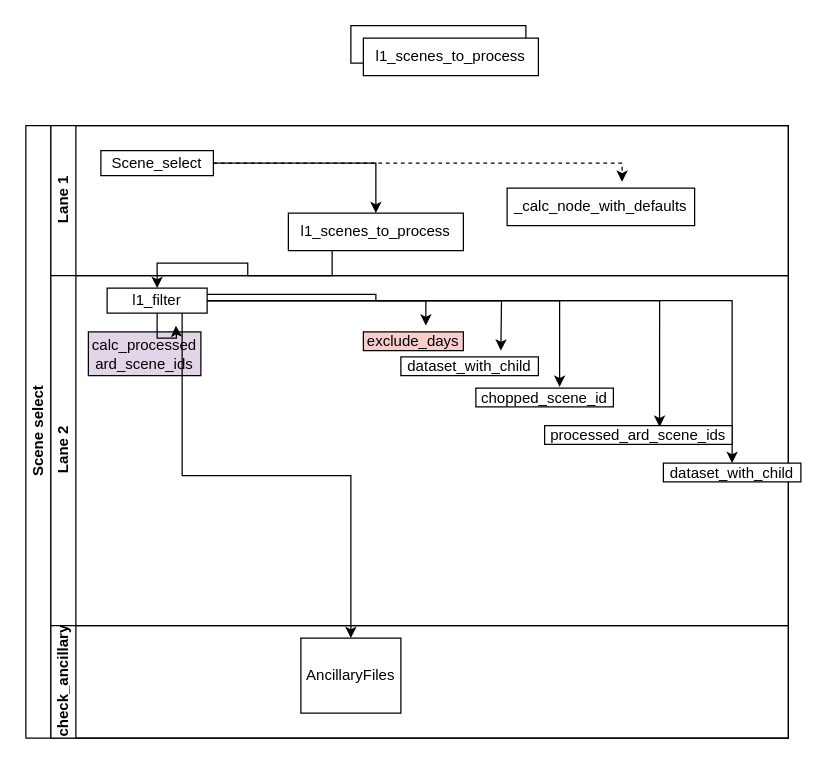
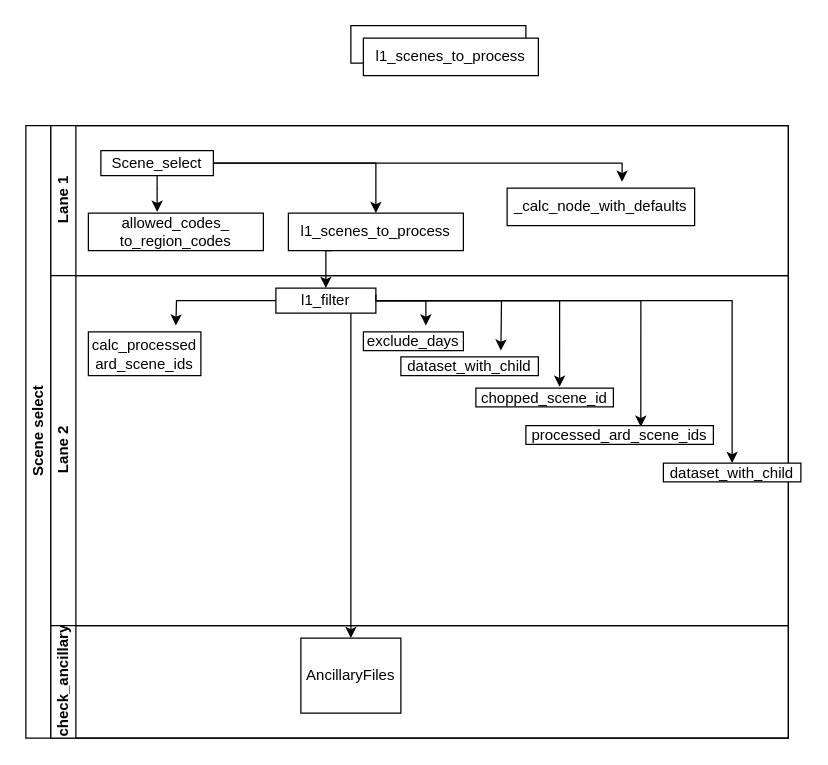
edge "Scene_select" -> "_calc_node_with_defaults": style dashed -> solid
edge "Scene_select" -> "allowed_codes_ to_region_codes": added
node "allowed_codes_ to_region_codes": added
node "l1_filter": moved (157, 301) -> (326, 301)
node "exclude_days": fillcolor #f8cecc -> #ffffff
node "calc_processed ard_scene_ids": fillcolor #e1d5e7 -> #ffffff
node "processed_ard_scene_ids": moved (638, 435) -> (619, 435)
